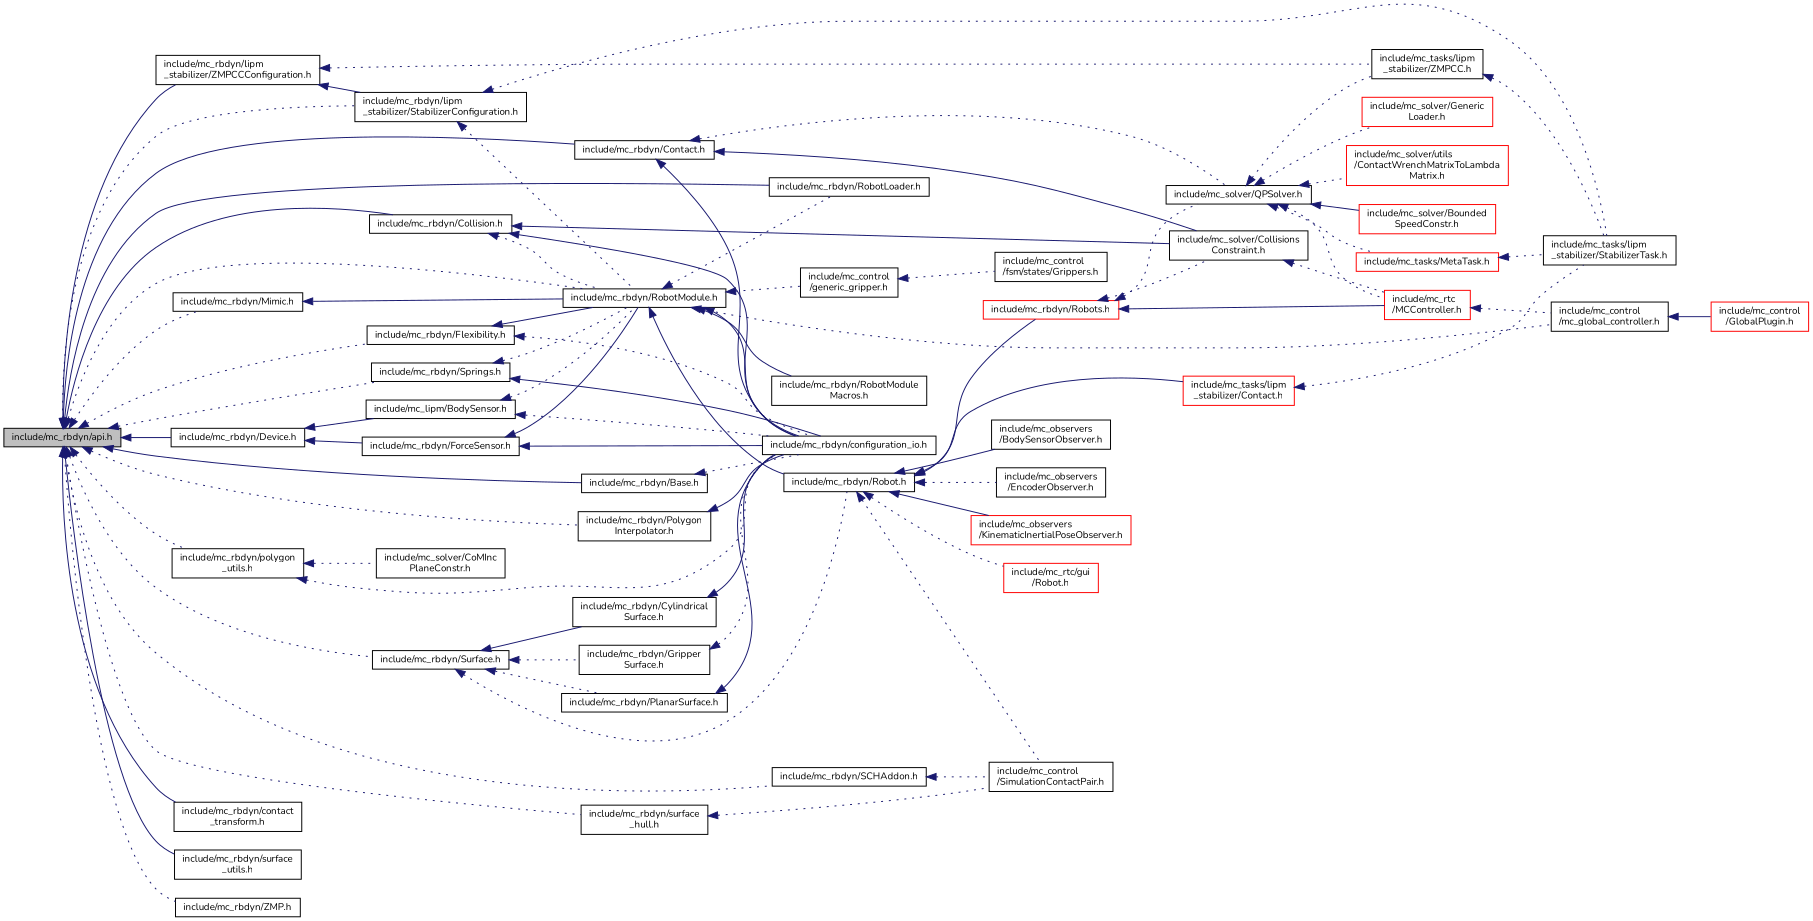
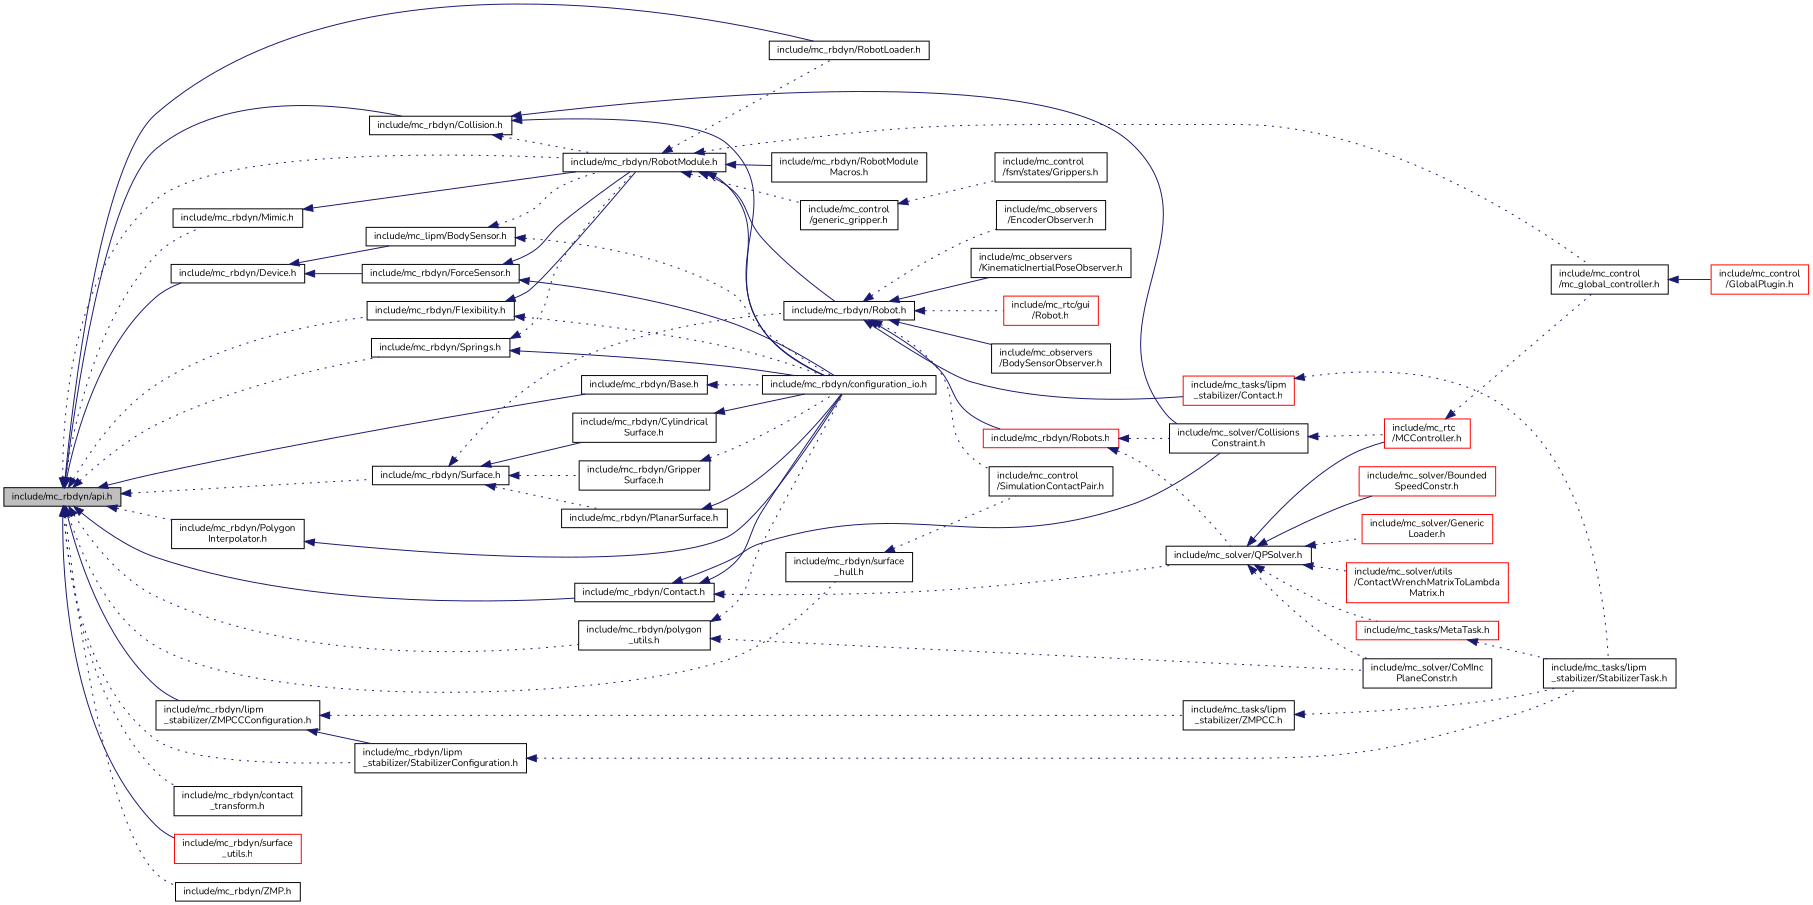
edge "include/mc_tasks/lipm _stabilizer/ZMPCC.h" -> "include/mc_solver/QPSolver.h": now "include/mc_solver/CoMInc PlaneConstr.h" -> "include/mc_solver/QPSolver.h"
edge "include/mc_rbdyn/RobotModule.h" -> "include/mc_rbdyn/lipm _stabilizer/StabilizerConfiguration.h": removed
edge "include/mc_rtc /MCController.h" -> "include/mc_solver/QPSolver.h": style dotted -> solid
edge "include/mc_rtc /MCController.h" -> "include/mc_rbdyn/Robots.h": removed
node "include/mc_observers /KinematicInertialPoseObserver.h": color red -> black
edge "include/mc_rbdyn/contact _transform.h" -> "include/mc_rbdyn/api.h": style solid -> dotted
node "include/mc_rbdyn/SCHAddon.h": removed
node "include/mc_rbdyn/surface _utils.h": color black -> red
